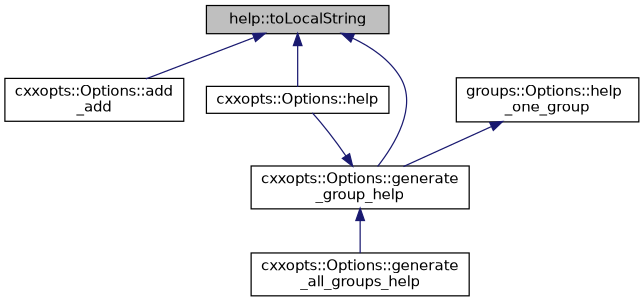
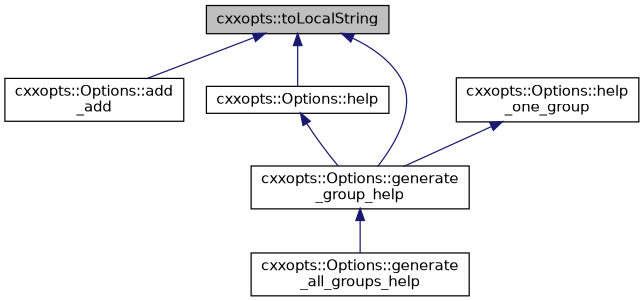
node "help::toLocalString": label "help::toLocalString" -> "cxxopts::toLocalString"
node "groups::Options::help _one_group": label "groups::Options::help _one_group" -> "cxxopts::Options::help _one_group"
edge "cxxopts::Options::help" -> "cxxopts::Options::generate _group_help": reversed
